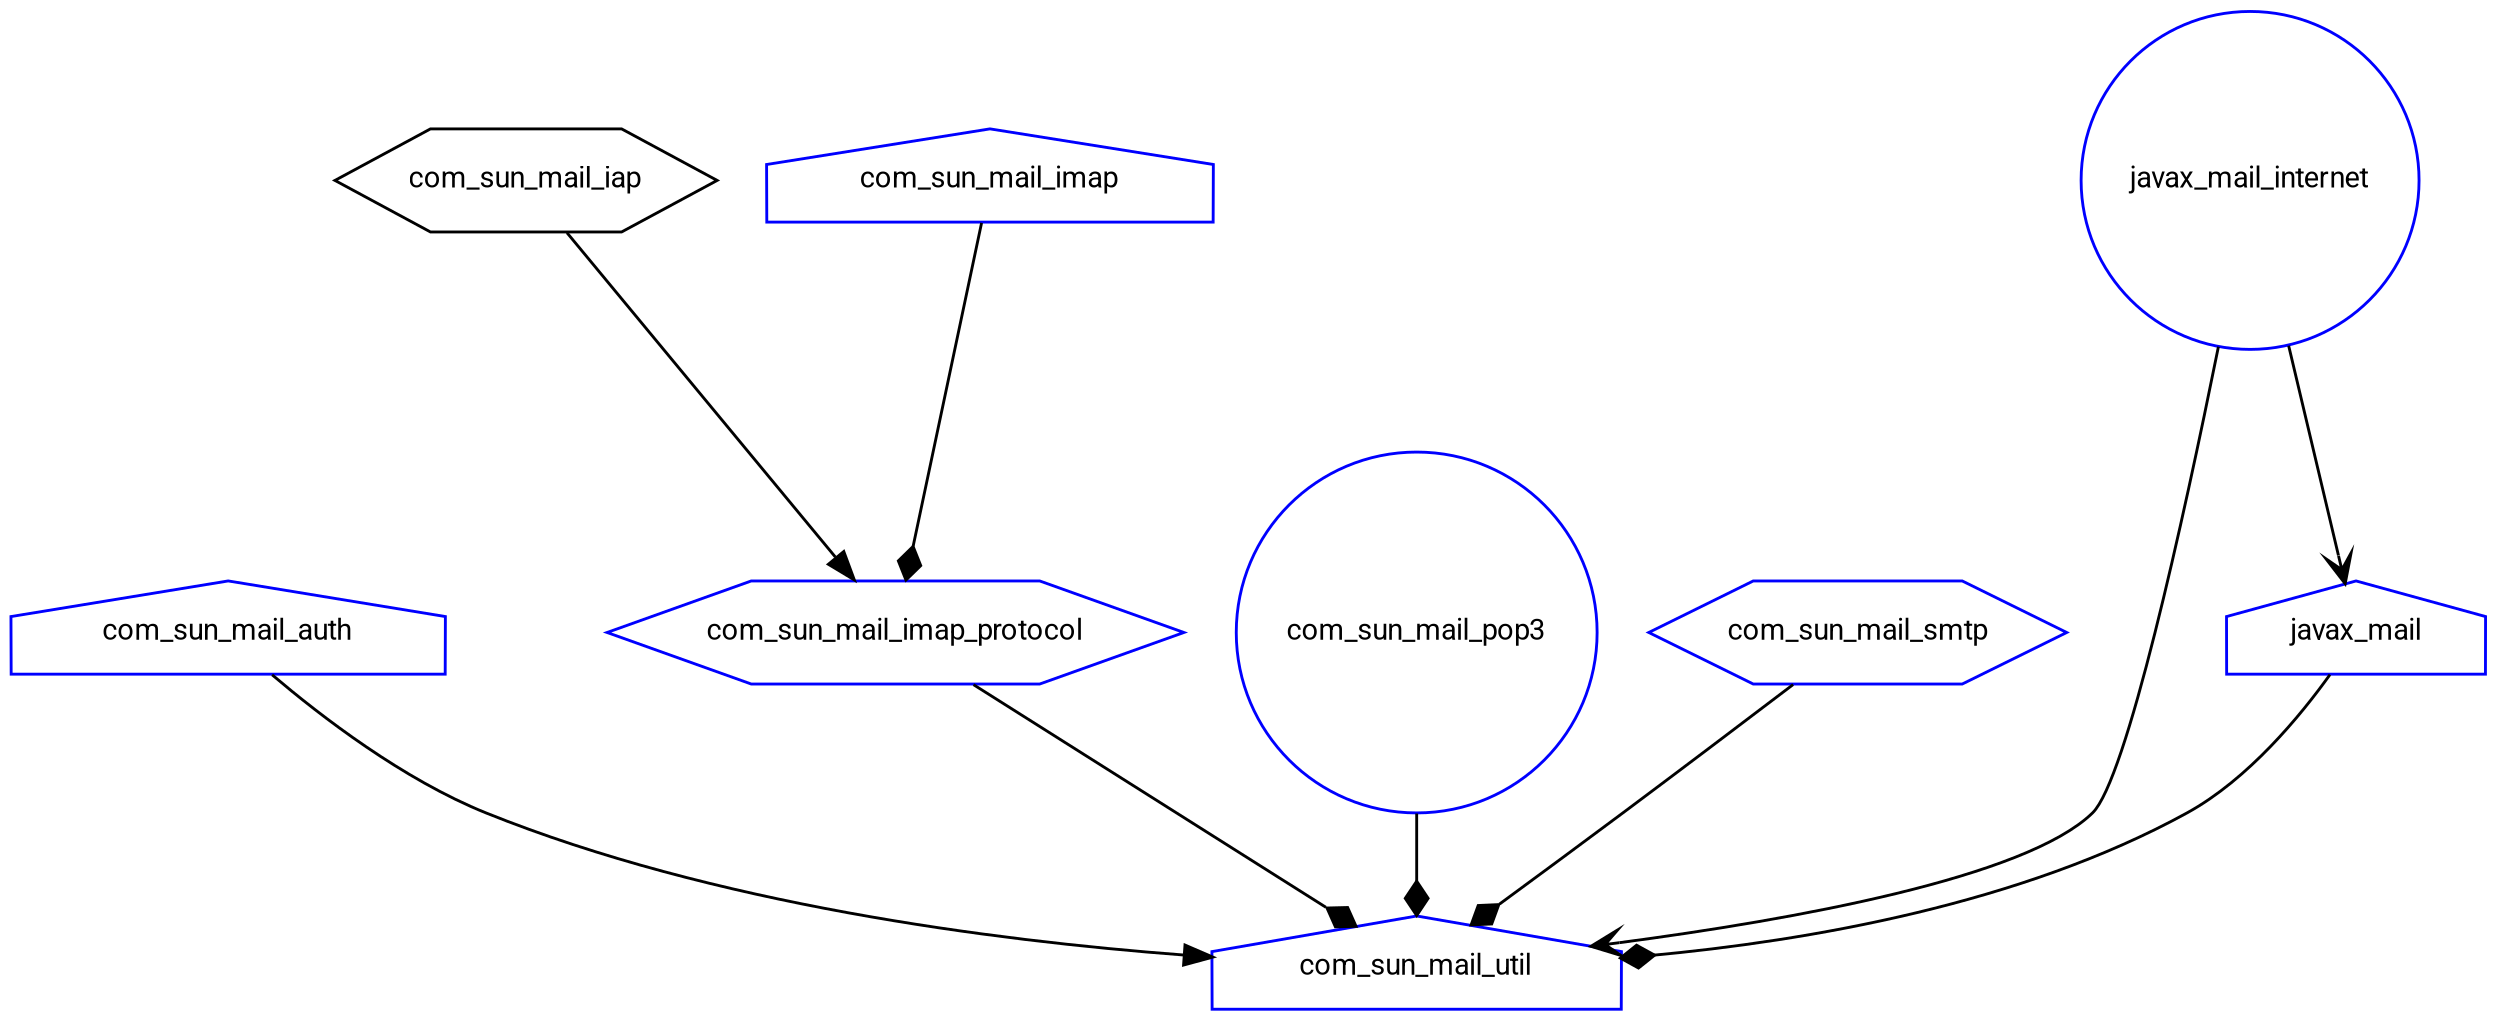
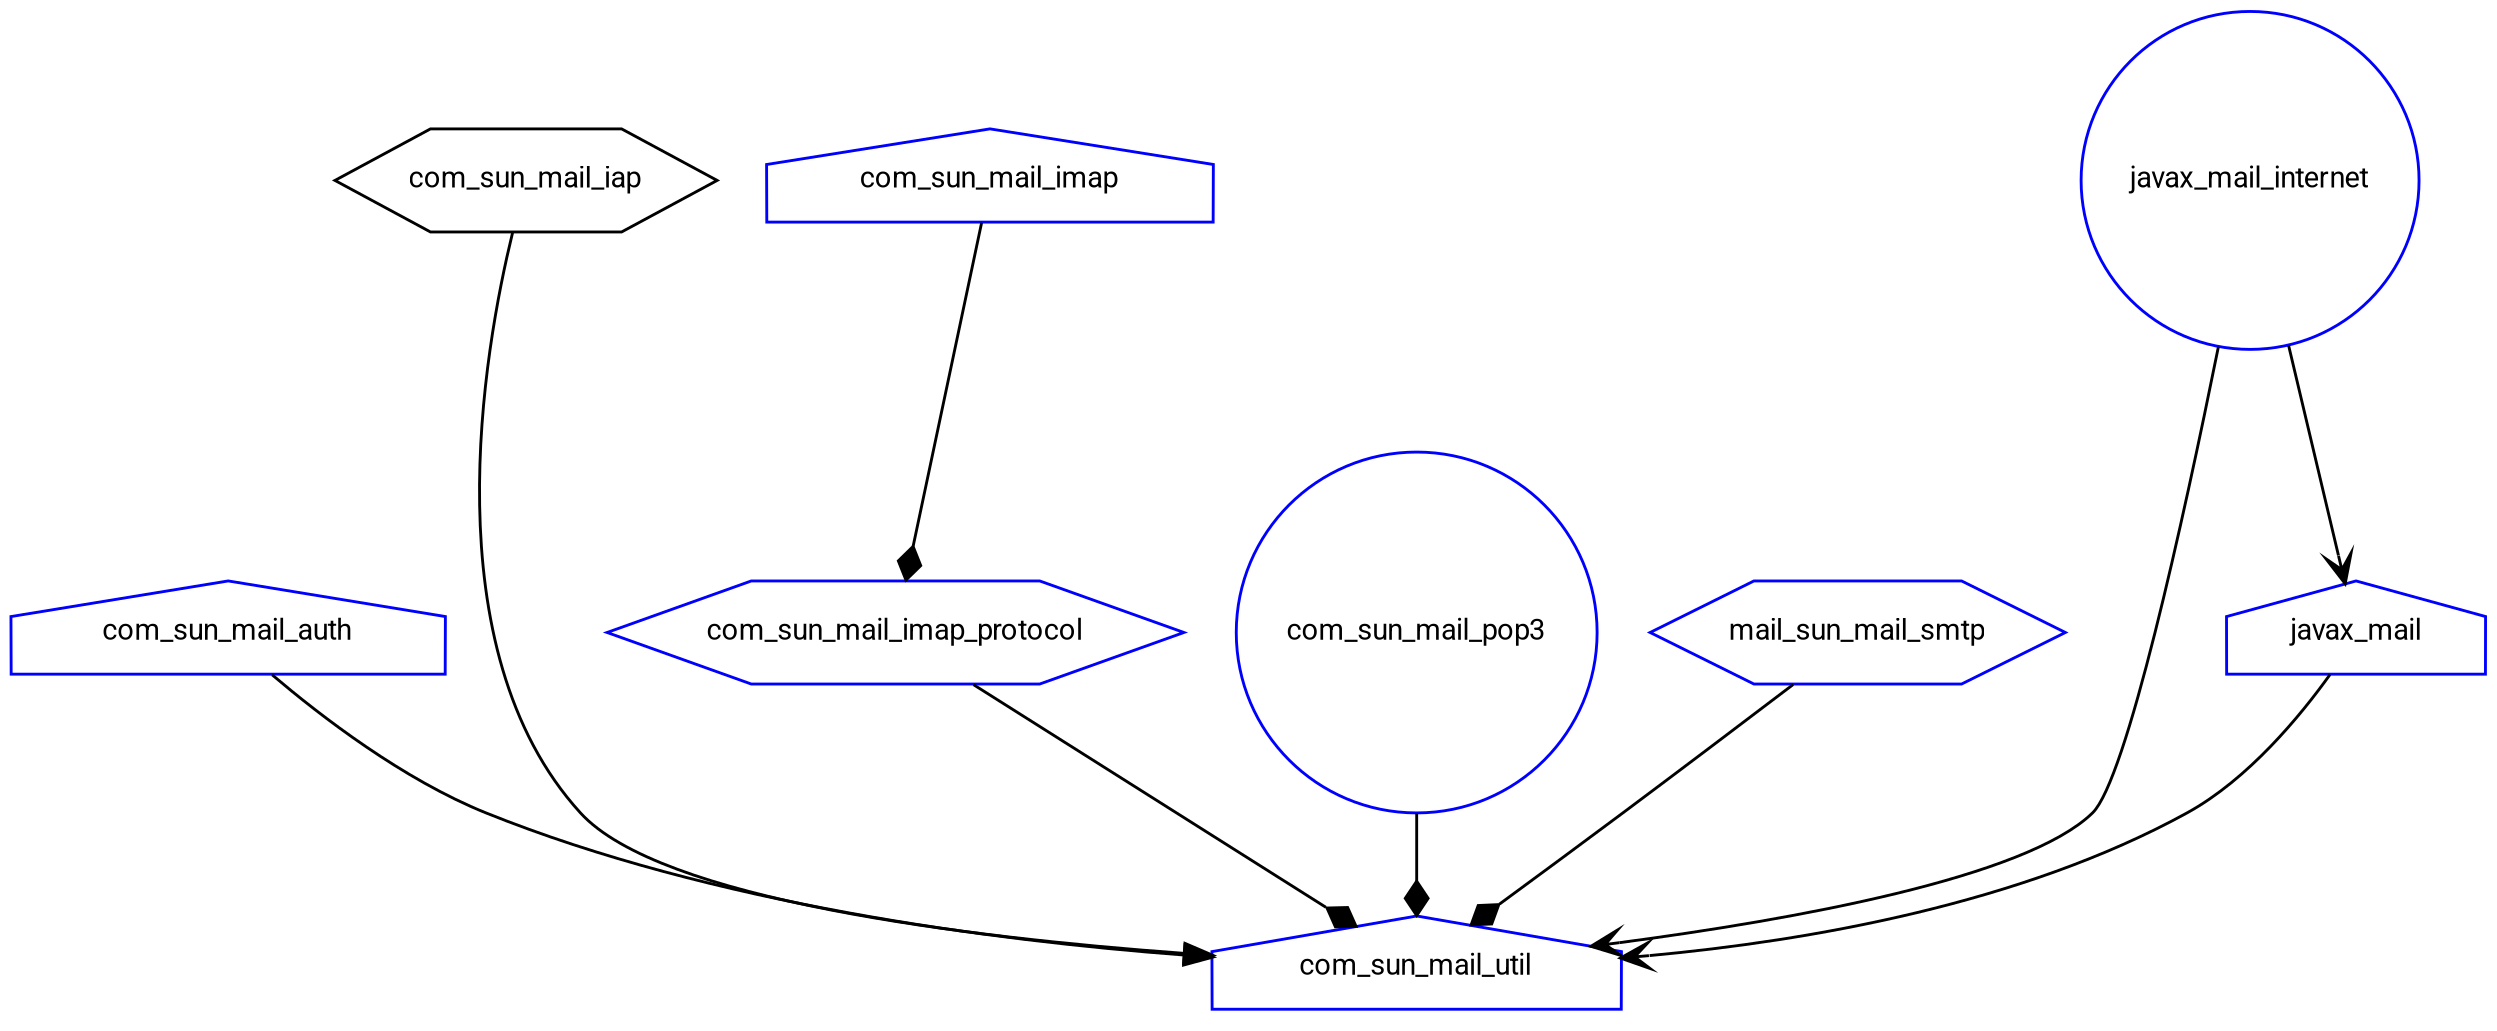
edge "com_sun_mail_iap" -> "com_sun_mail_imap_protocol": now "com_sun_mail_iap" -> "com_sun_mail_util"
node "com_sun_mail_smtp": label "com_sun_mail_smtp" -> "mail_sun_mail_smtp"
edge "javax_mail" -> "com_sun_mail_util": arrowhead diamond -> vee
